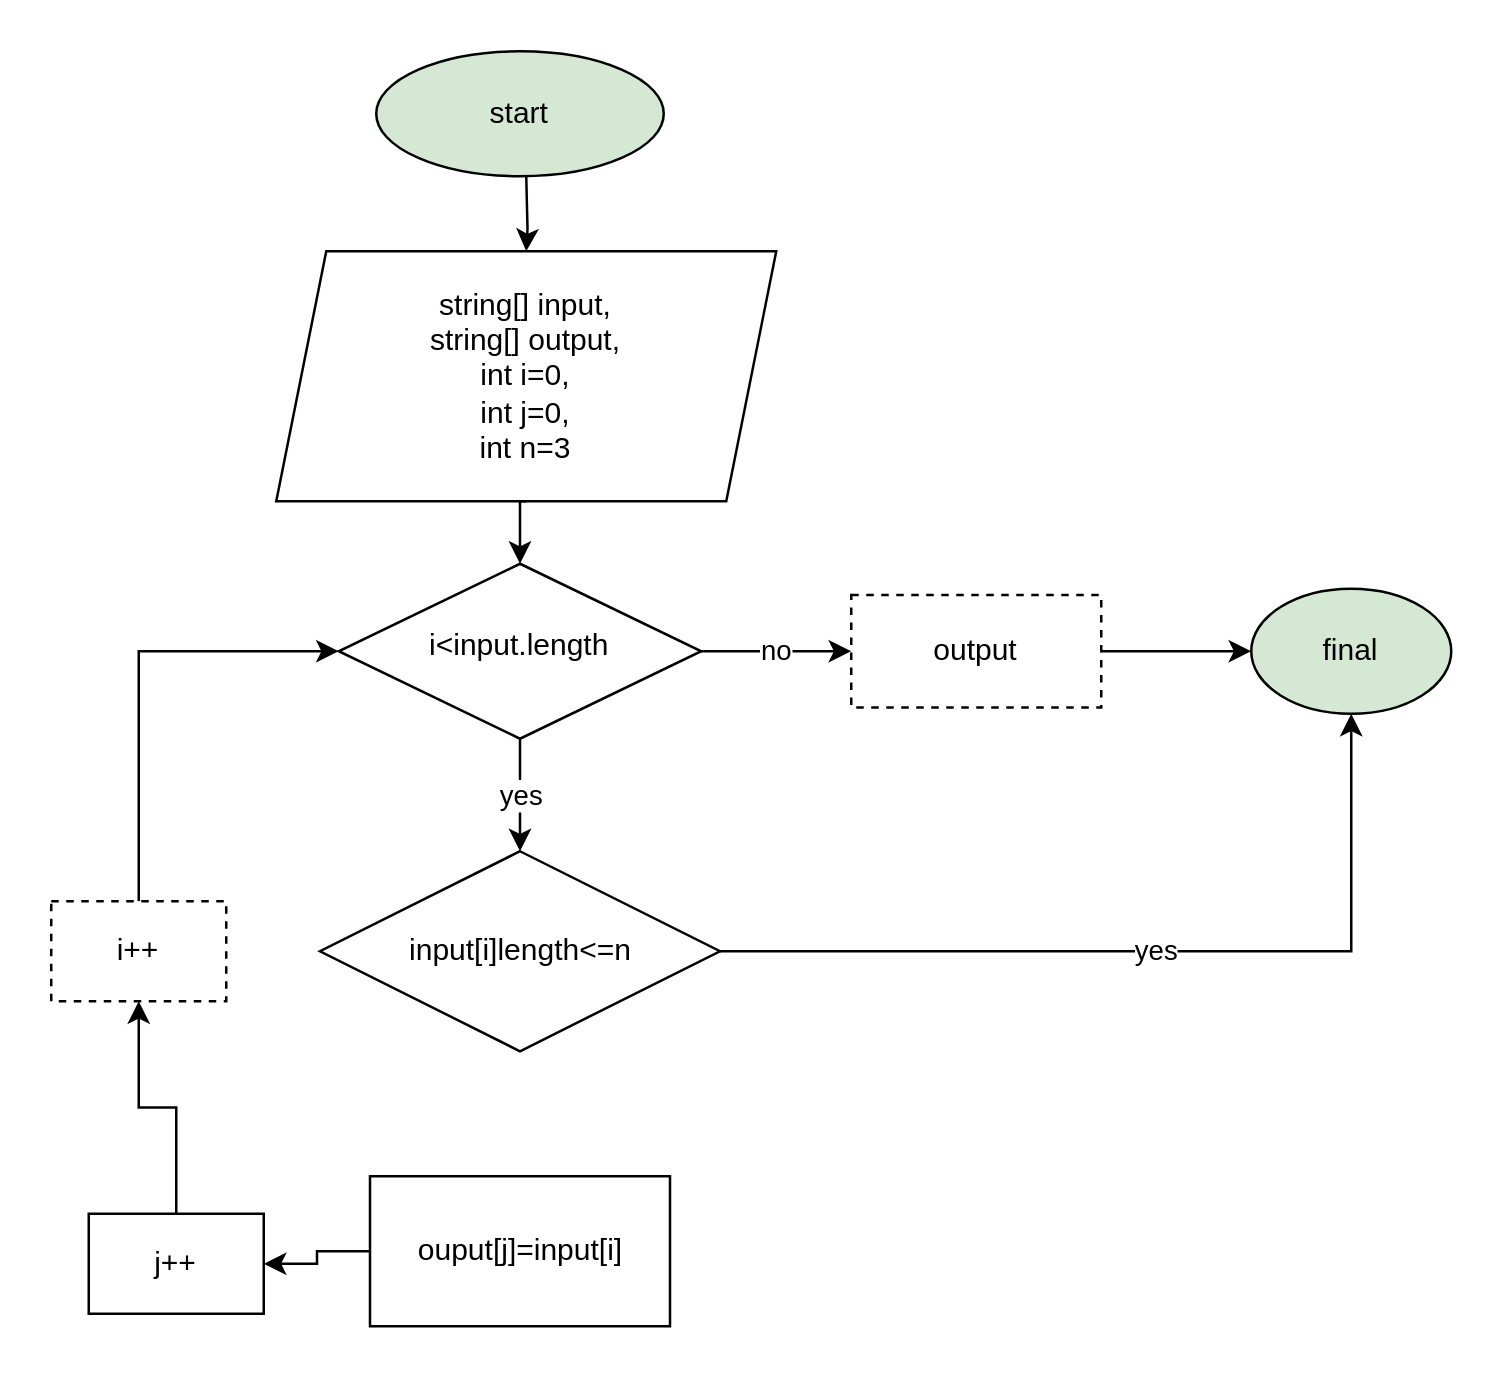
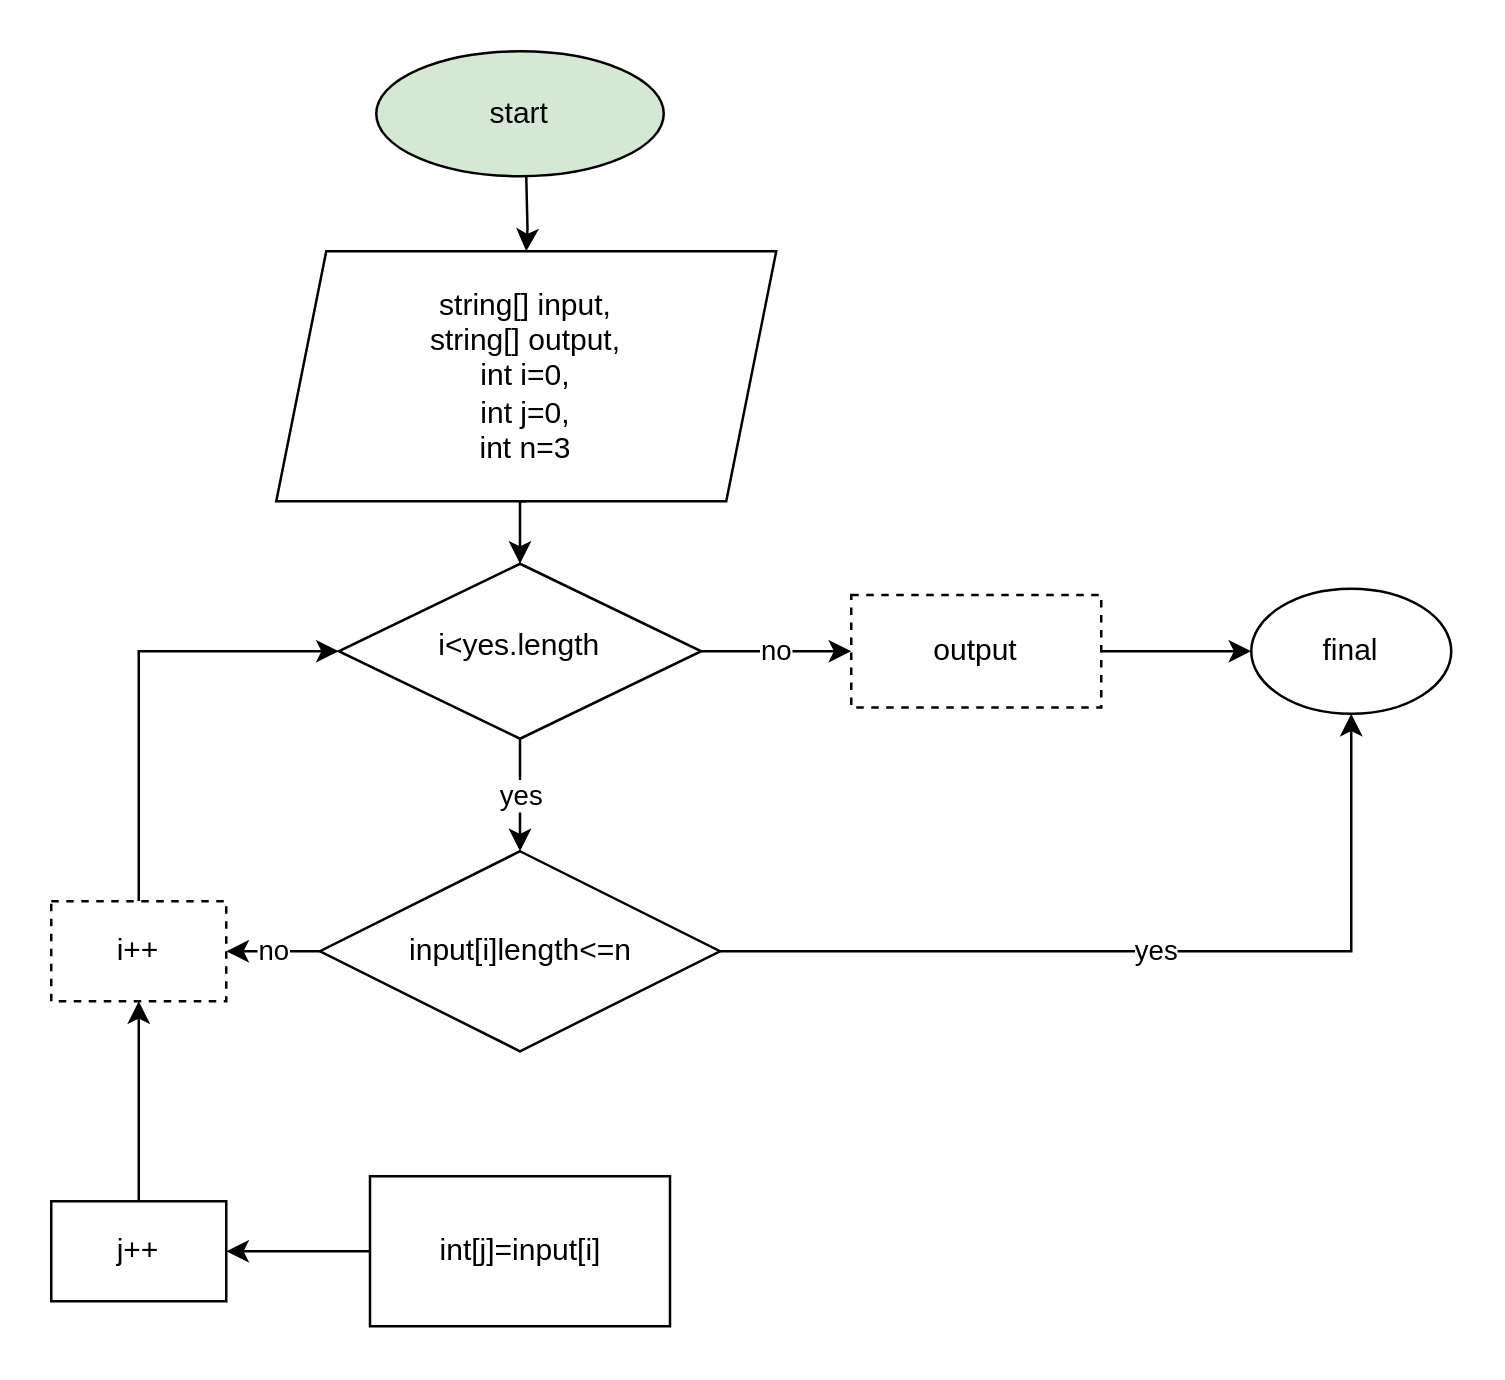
node "i<input.length": label "i<input.length" -> "i<yes.length"
node "final": fillcolor #d5e8d4 -> #ffffff
edge "input[i]length<=n" -> "i++": added, label "no"
node "ouput[j]=input[i]": label "ouput[j]=input[i]" -> "int[j]=input[i]"
node "j++": moved (176, 1264) -> (139, 1251)
